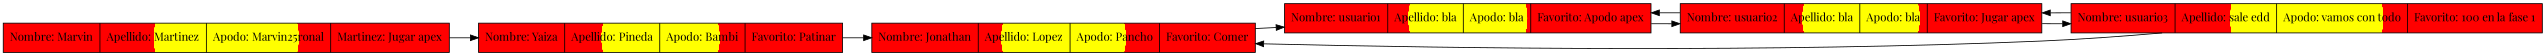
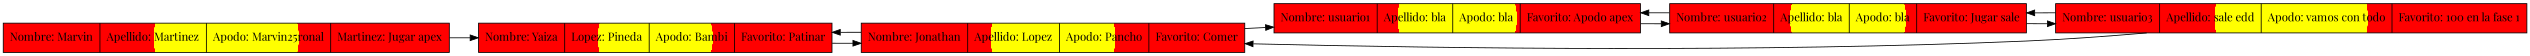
node "Nombre: usuario2": text "Favorito: Jugar apex" -> "Favorito: Jugar sale"
edge "Nombre: Jonathan" -> "Nombre: Yaiza": added
node "Nombre: Yaiza": text "Apellido: Pineda" -> "Lopez: Pineda"
